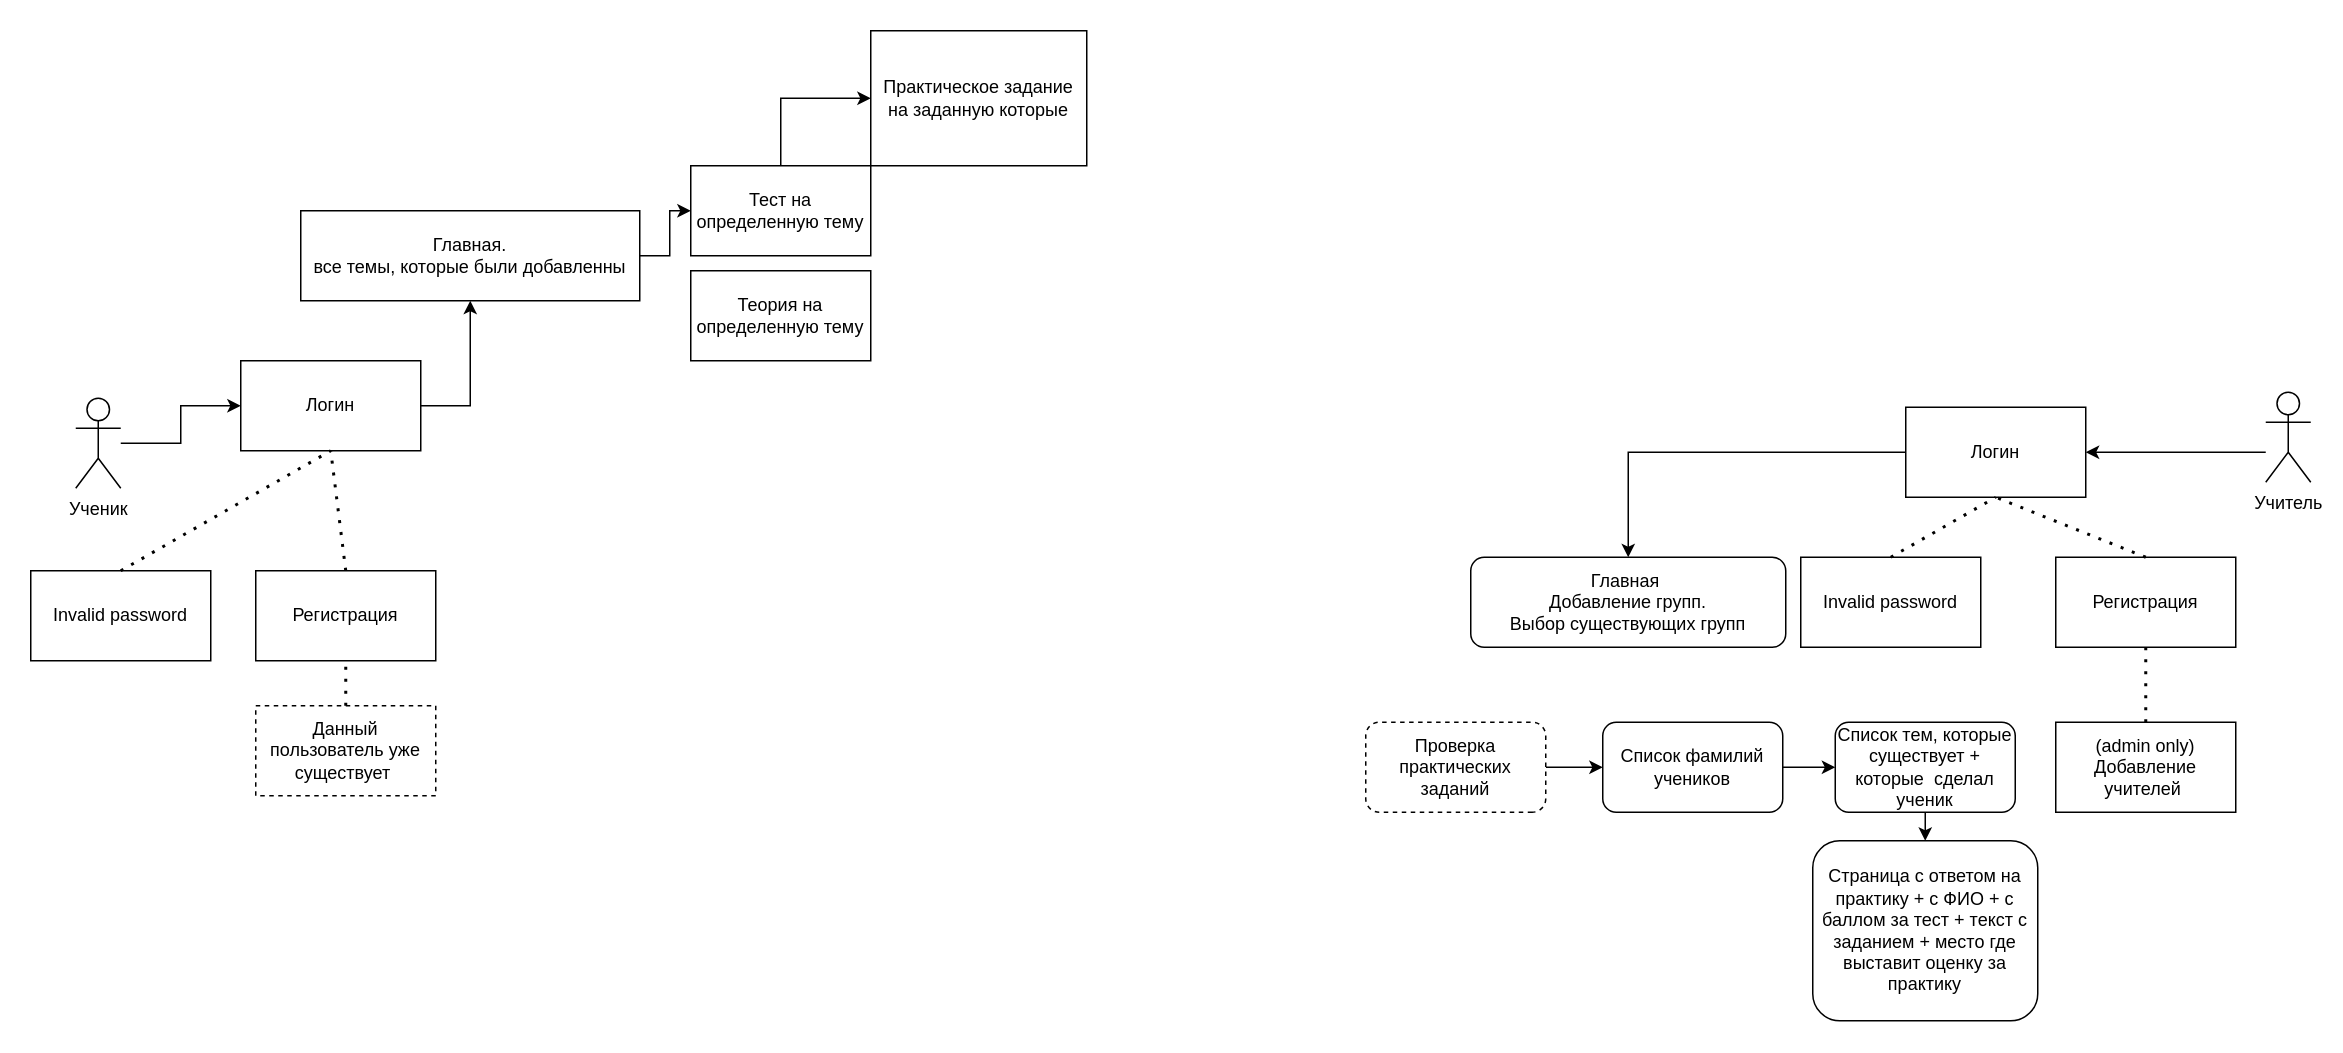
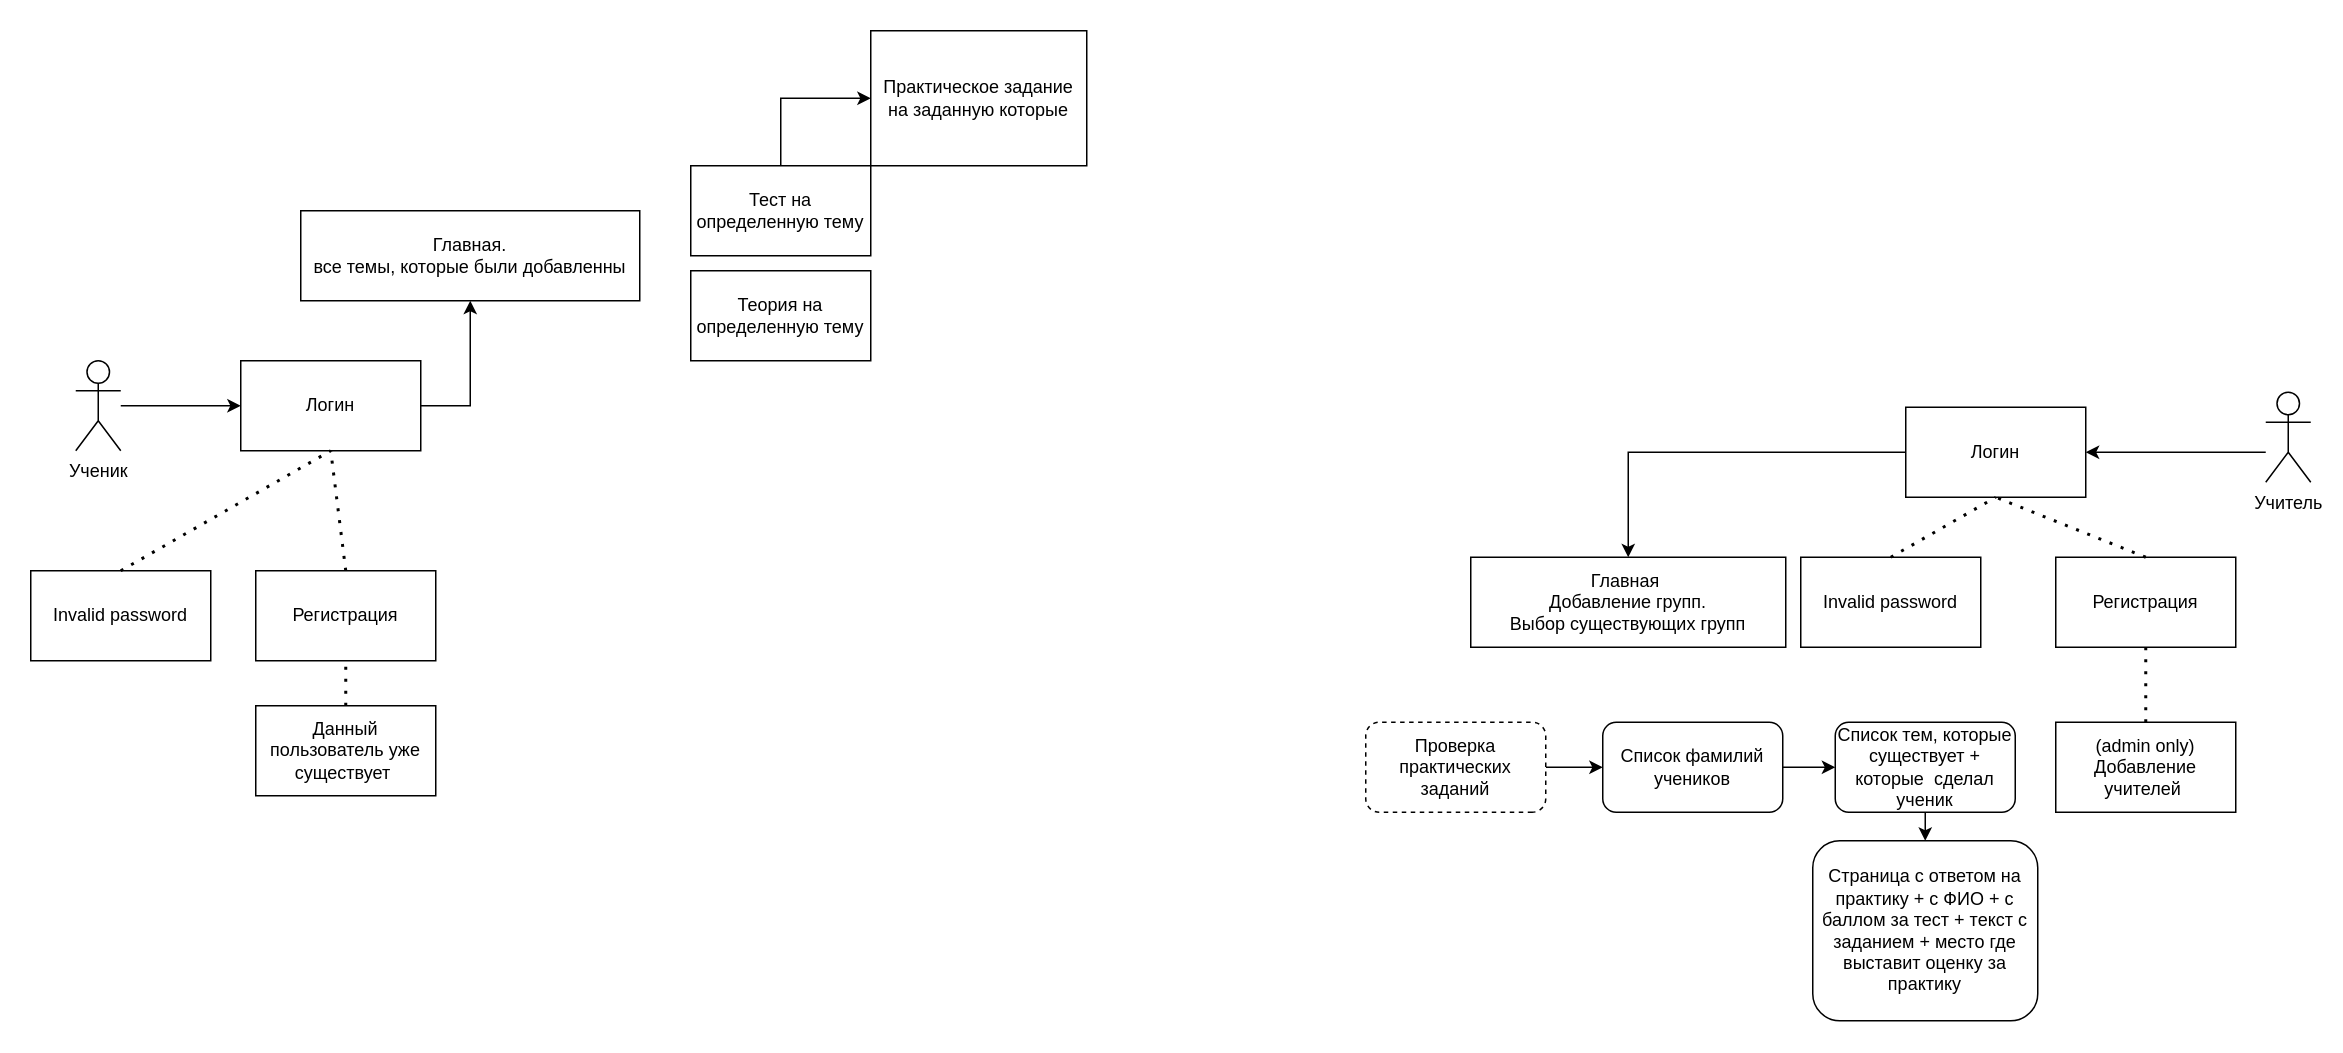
edge "Главная. все темы, которые были добавленны" -> "Тест на определенную тему": removed
node "Ученик": moved (98, 443) -> (98, 406)
node "Главная Добавление групп. Выбор существующих групп": shape rounded rectangle -> rectangle
node "Данный пользователь уже существует": style dashed -> solid
